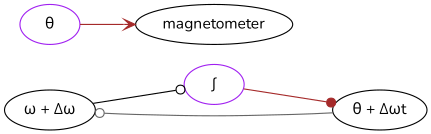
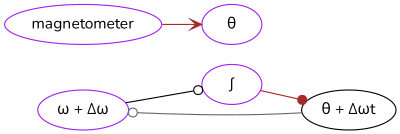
edge "θ" -> "magnetometer": reversed
node "magnetometer": color black -> purple
node "ω + ∆ω": color black -> purple
